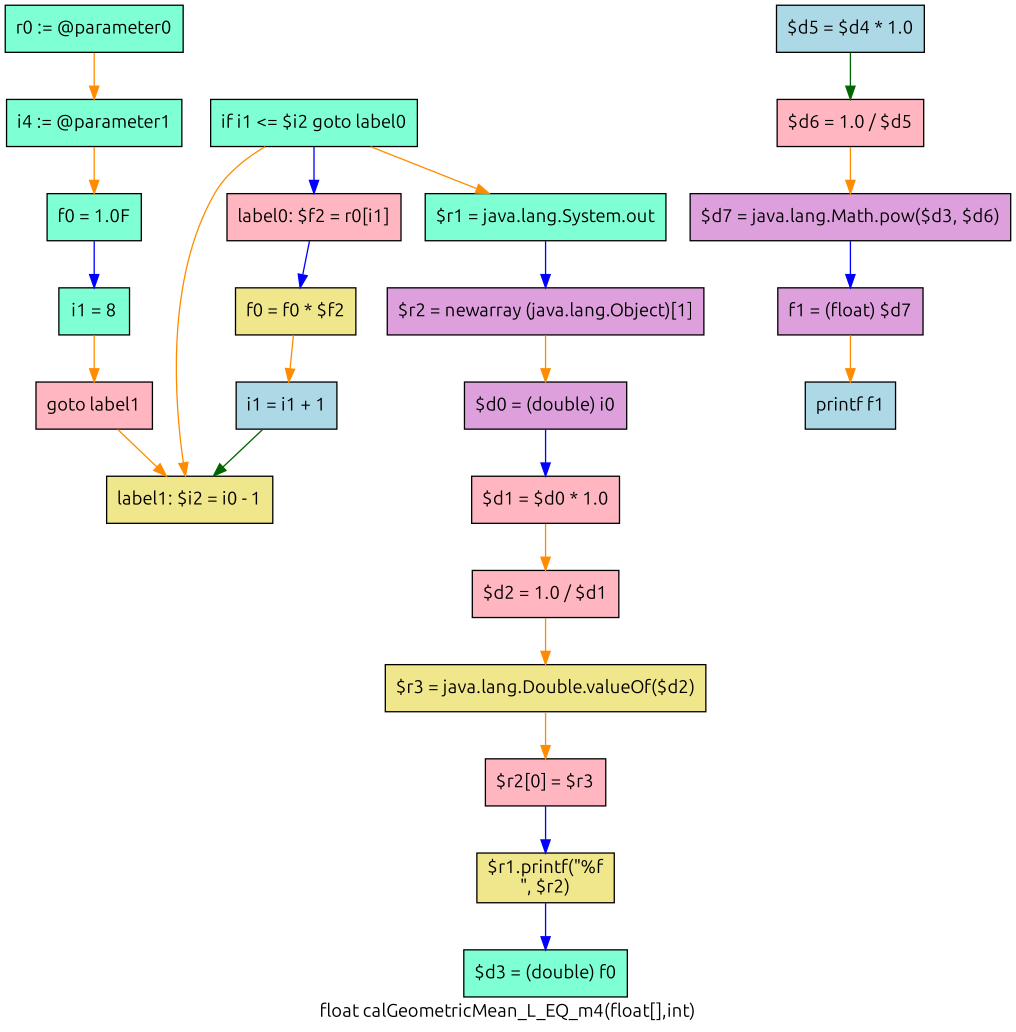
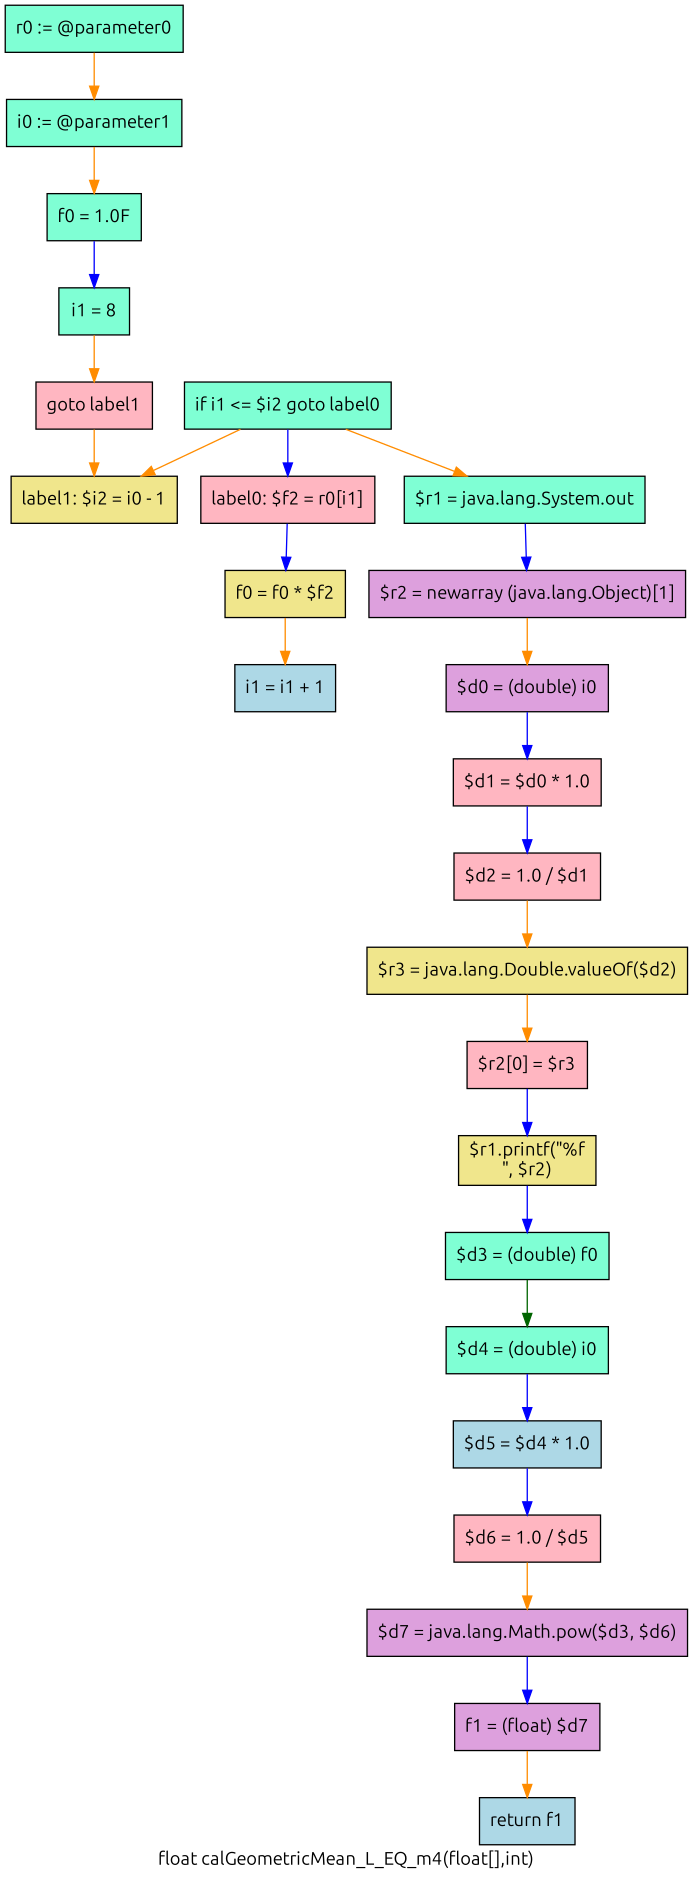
edge "$d5 = $d4 * 1.0" -> "$d6 = 1.0 / $d5": color darkgreen -> blue
node "i4 := @parameter1": label "i4 := @parameter1" -> "i0 := @parameter1"
node "printf f1": label "printf f1" -> "return f1"
edge "i1 = i1 + 1" -> "label1: $i2 = i0 - 1": removed
edge "$d1 = $d0 * 1.0" -> "$d2 = 1.0 / $d1": color darkorange -> blue
node "$d4 = (double) i0": added
